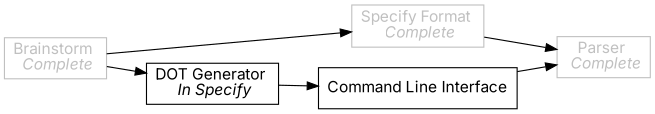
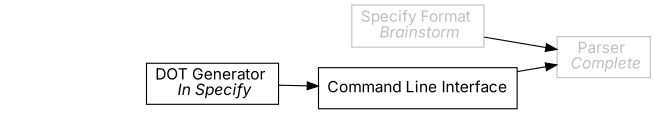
node "Specify Format": text "Complete" -> "Brainstorm"
node "Brainstorm": removed
